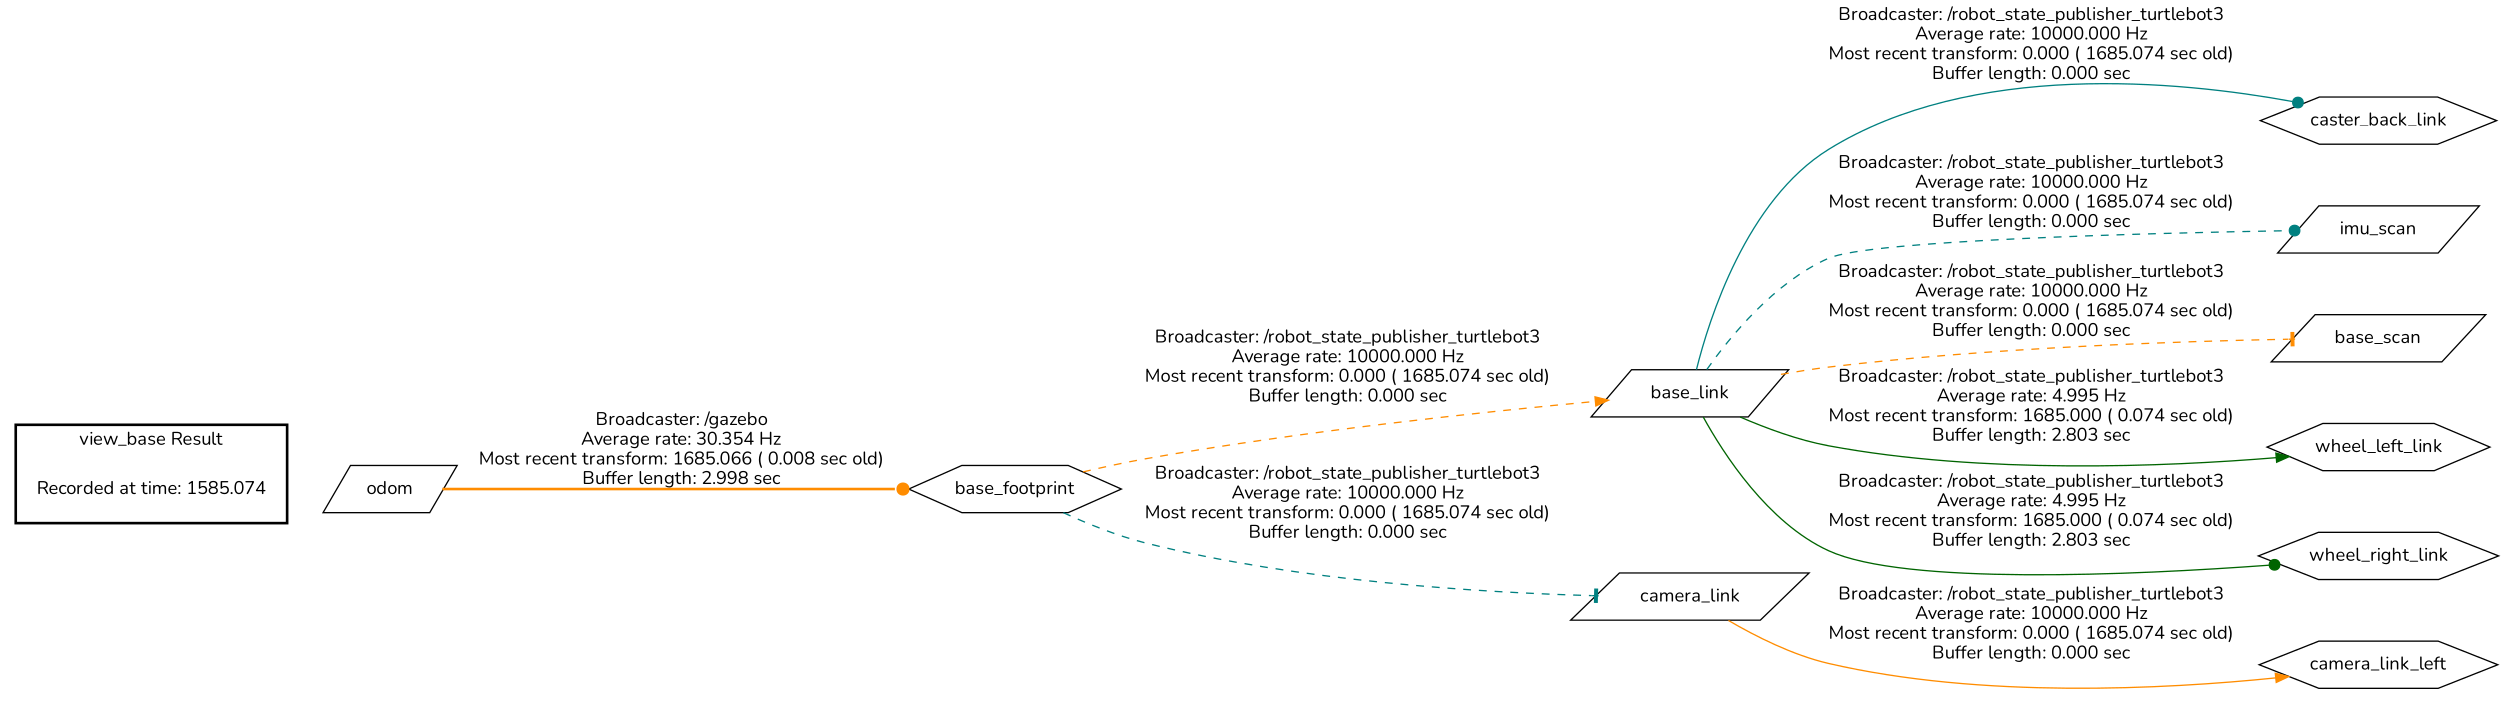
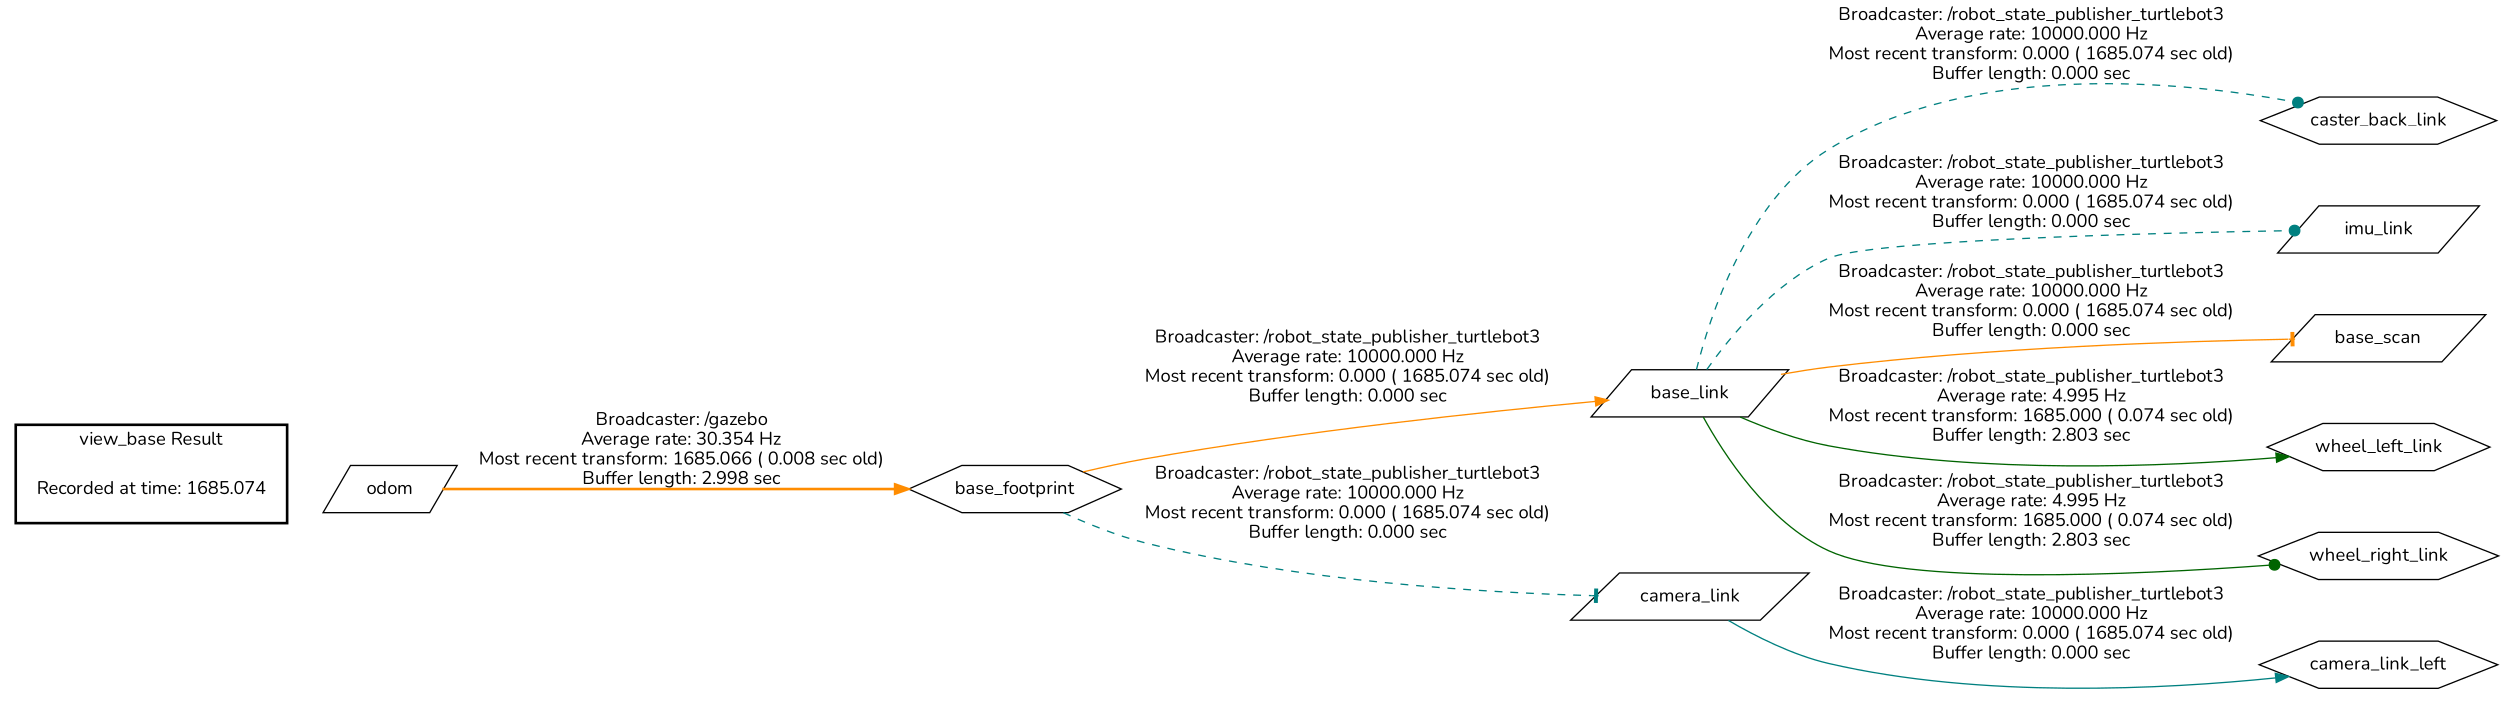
edge "base_link" -> "caster_back_link": style solid -> dashed
node "imu_scan": label "imu_scan" -> "imu_link"
edge "base_link" -> "base_scan": style dashed -> solid
edge "base_footprint" -> "base_link": style dashed -> solid
node "Recorded at time: 1585.074": label "Recorded at time: 1585.074" -> "Recorded at time: 1685.074"
edge "odom" -> "base_footprint": arrowhead dot -> normal
edge "camera_link" -> "camera_link_left": color darkorange -> teal
